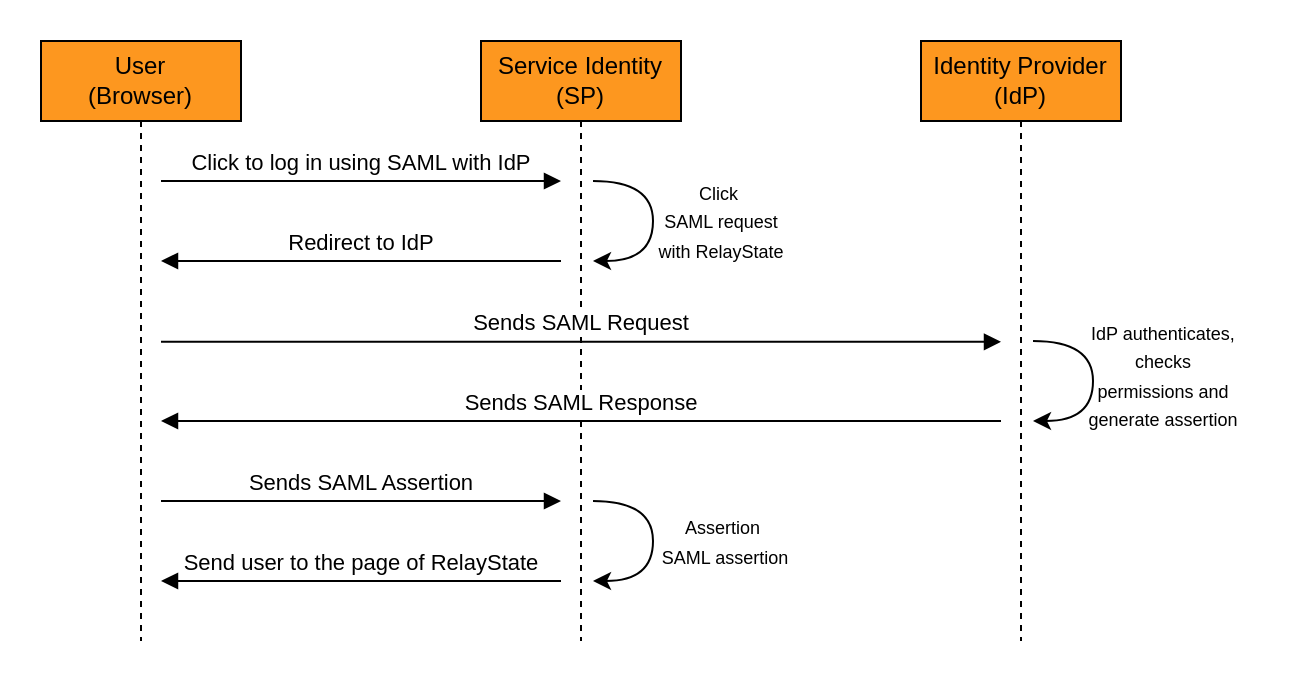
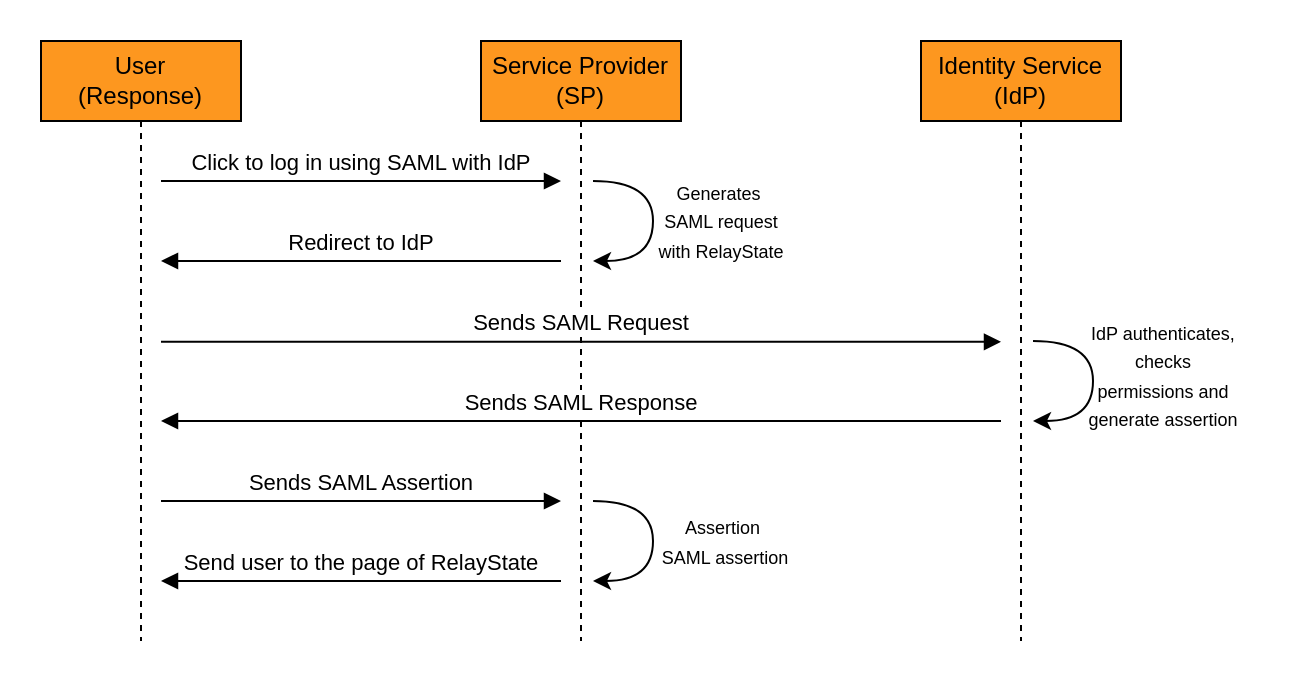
node "User (Browser)": label "User (Browser)" -> "User (Response)"
node "Service Identity (SP)": label "Service Identity (SP)" -> "Service Provider (SP)"
node "Identity Provider (IdP)": label "Identity Provider (IdP)" -> "Identity Service (IdP)"
node "Click SAML request with RelayState": label "Click SAML request with RelayState" -> "Generates SAML request with RelayState"
